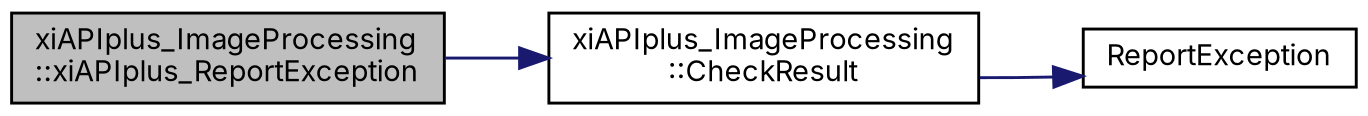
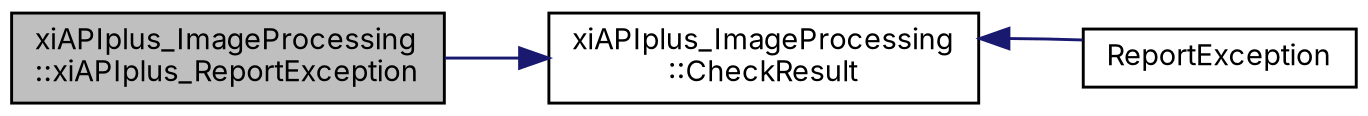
edge "xiAPIplus_ImageProcessing ::CheckResult" -> "ReportException": reversed
